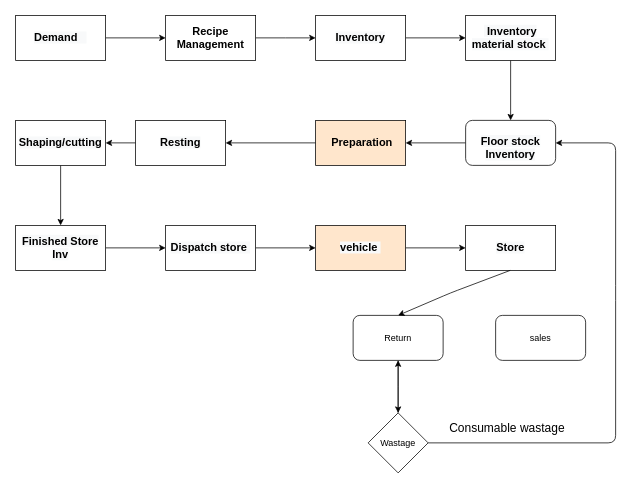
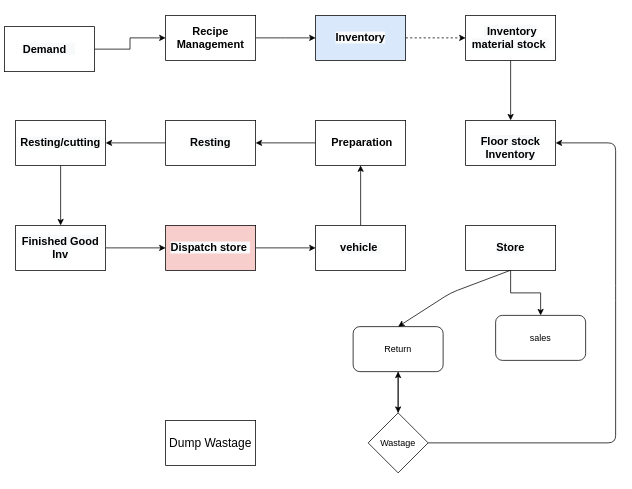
node "Demand": moved (60, 38) -> (49, 49)
node "Inventory": fillcolor #ffffff -> #dae8fc
edge "Inventory" -> "Inventory material stock": style solid -> dashed
node "Shaping/cutting": label "Shaping/cutting" -> "Resting/cutting"
node "Resting": moved (180, 143) -> (210, 143)
node "Preparation": fillcolor #ffe6cc -> #ffffff
edge "Floor stock Inventory" -> "Preparation": removed
node "Floor stock Inventory": shape rounded rectangle -> rectangle
node "Finished Store Inv": label "Finished Store Inv" -> "Finished Good Inv"
node "Dispatch store": fillcolor #ffffff -> #f8cecc
node "vehicle": fillcolor #ffe6cc -> #ffffff
edge "vehicle" -> "Store": now "vehicle" -> "Preparation"
edge "Store" -> "sales": added
node "Return": moved (398, 338) -> (398, 349)
node "Consumable wastage": removed
node "Dump Wastage": added
